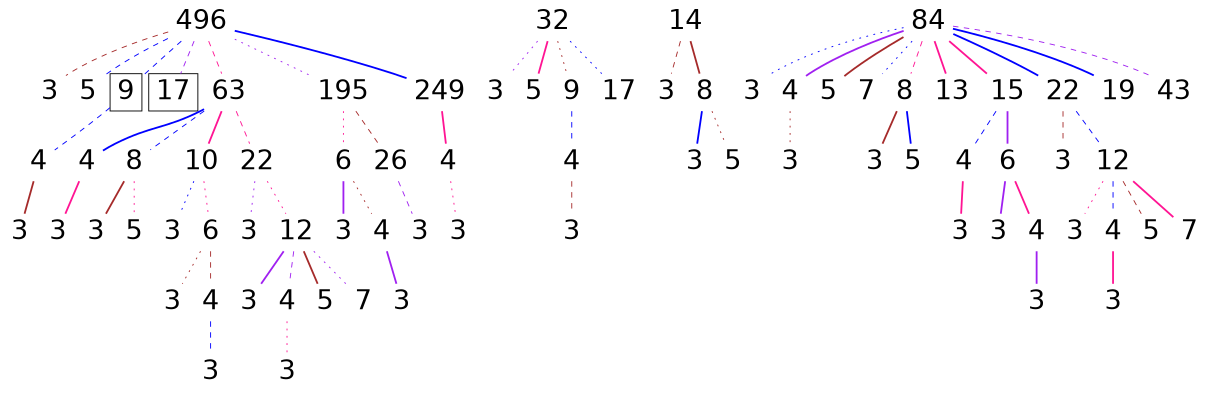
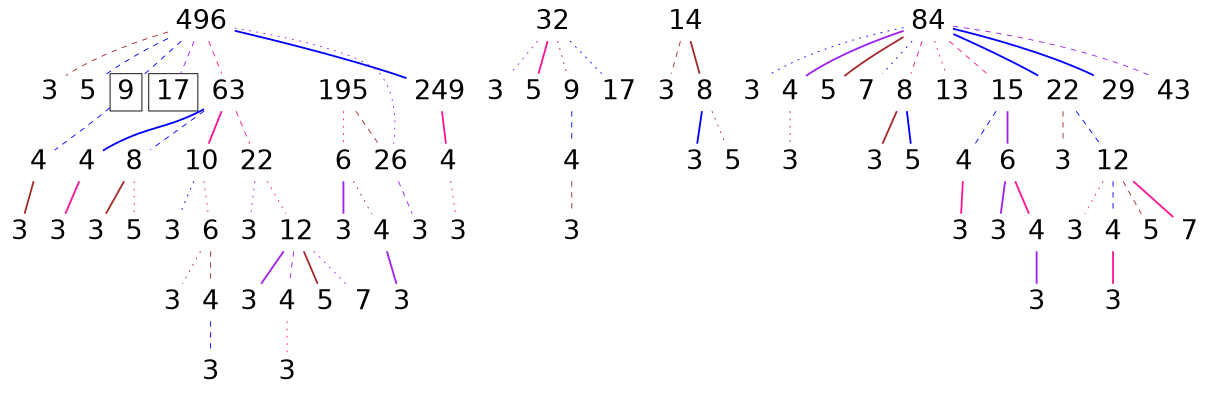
edge "496" -- "195": now "496" -- "26"
edge "84" -- "13": style bold -> dotted
edge "84" -- "15": style bold -> dashed
node "19": label "19" -> "29"
